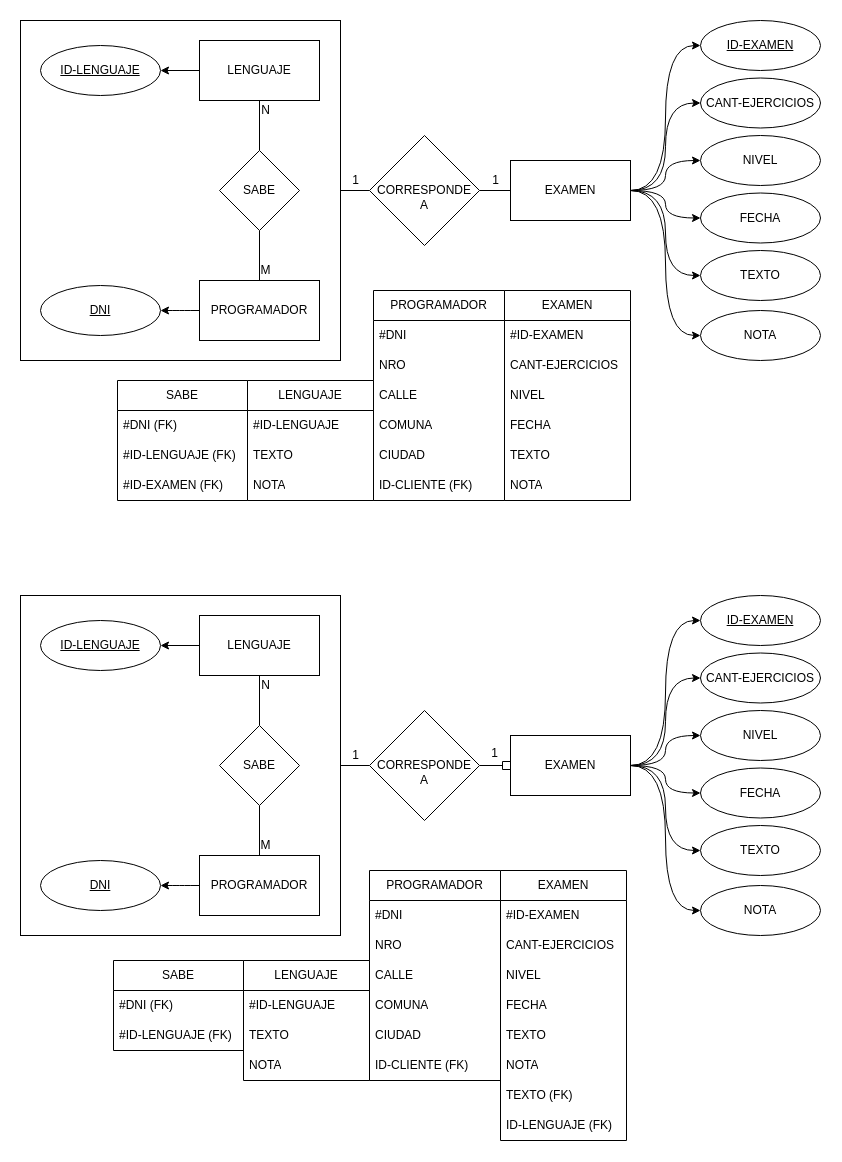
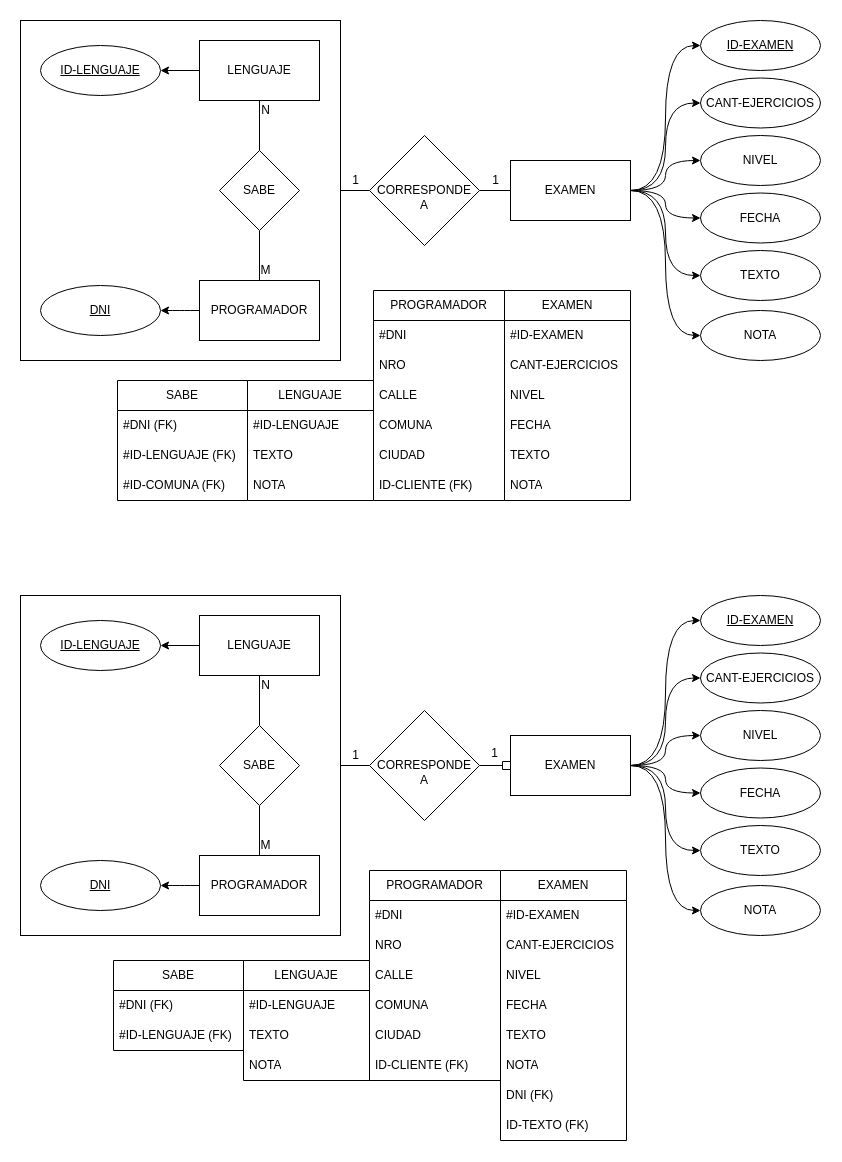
node "#ID-EXAMEN (FK)": label "#ID-EXAMEN (FK)" -> "#ID-COMUNA (FK)"
node "TEXTO (FK)": label "TEXTO (FK)" -> "DNI (FK)"
node "ID-LENGUAJE (FK)": label "ID-LENGUAJE (FK)" -> "ID-TEXTO (FK)"
